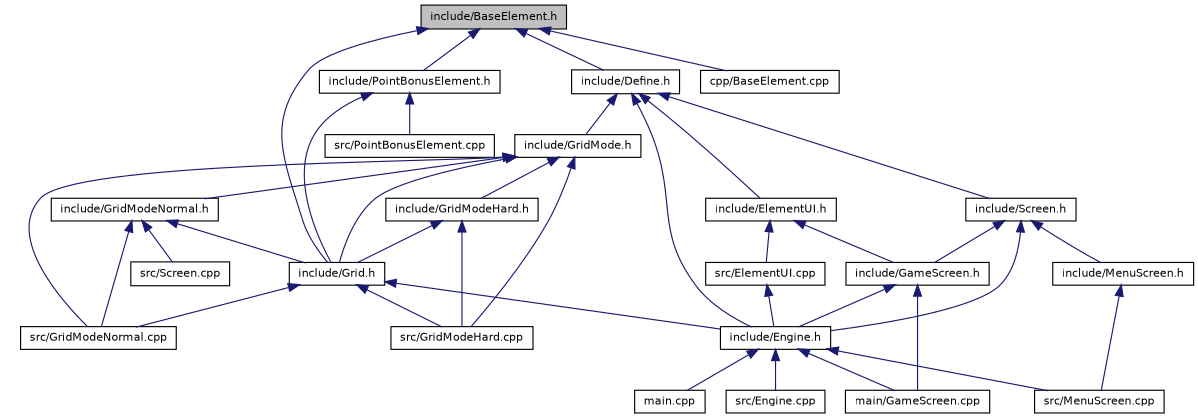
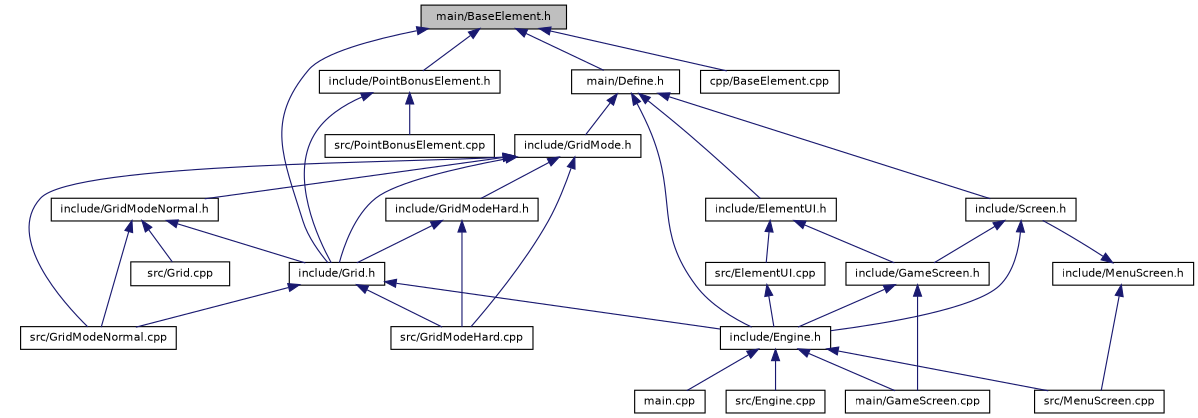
node "include/BaseElement.h": label "include/BaseElement.h" -> "main/BaseElement.h"
node "include/Define.h": label "include/Define.h" -> "main/Define.h"
edge "include/MenuScreen.h" -> "include/Screen.h": reversed
node "src/Screen.cpp": label "src/Screen.cpp" -> "src/Grid.cpp"
